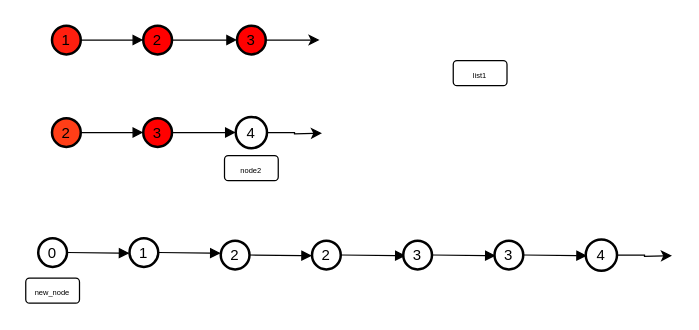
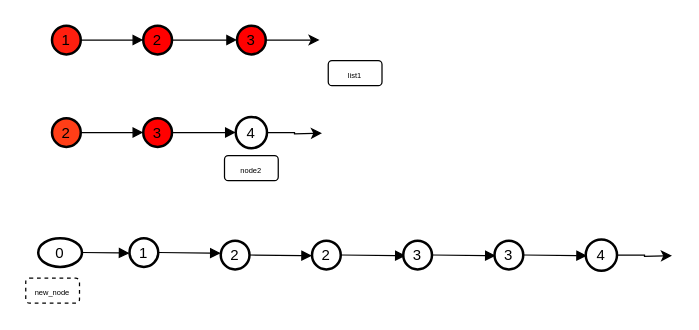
node "list1": moved (480, 73) -> (355, 73)
node "0": size 29x29 -> 44x29
node "new_node": style solid -> dashed
